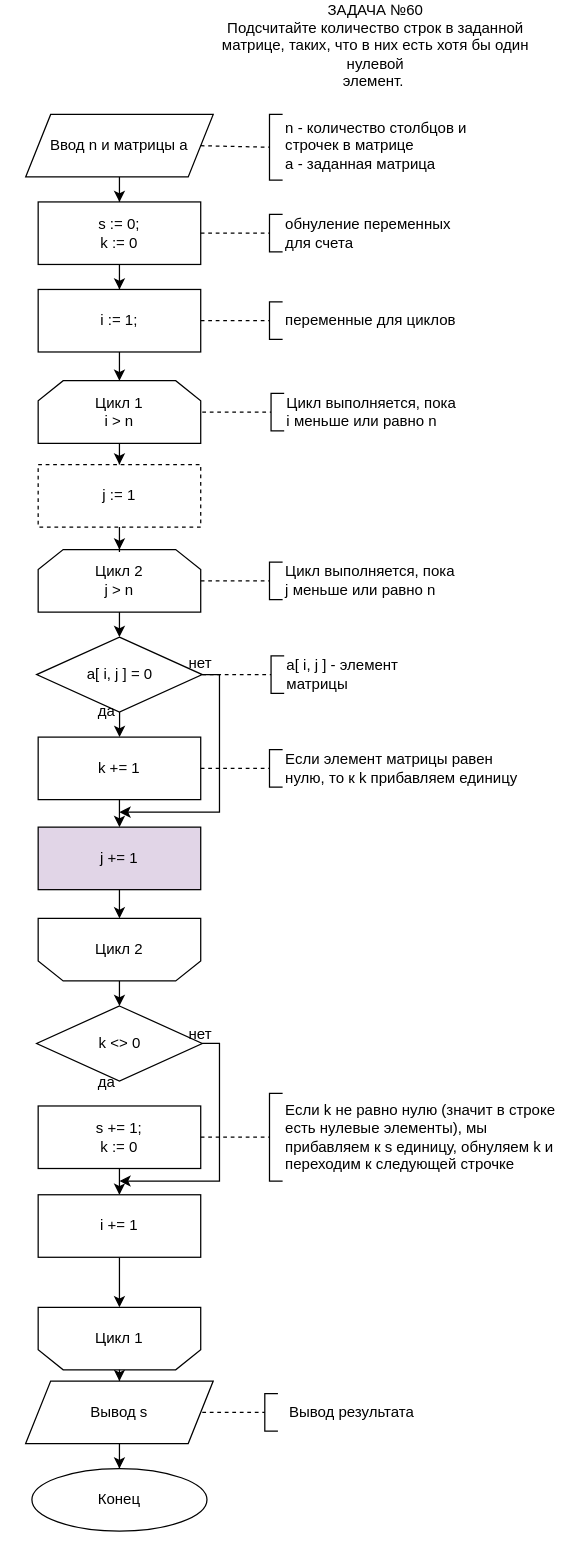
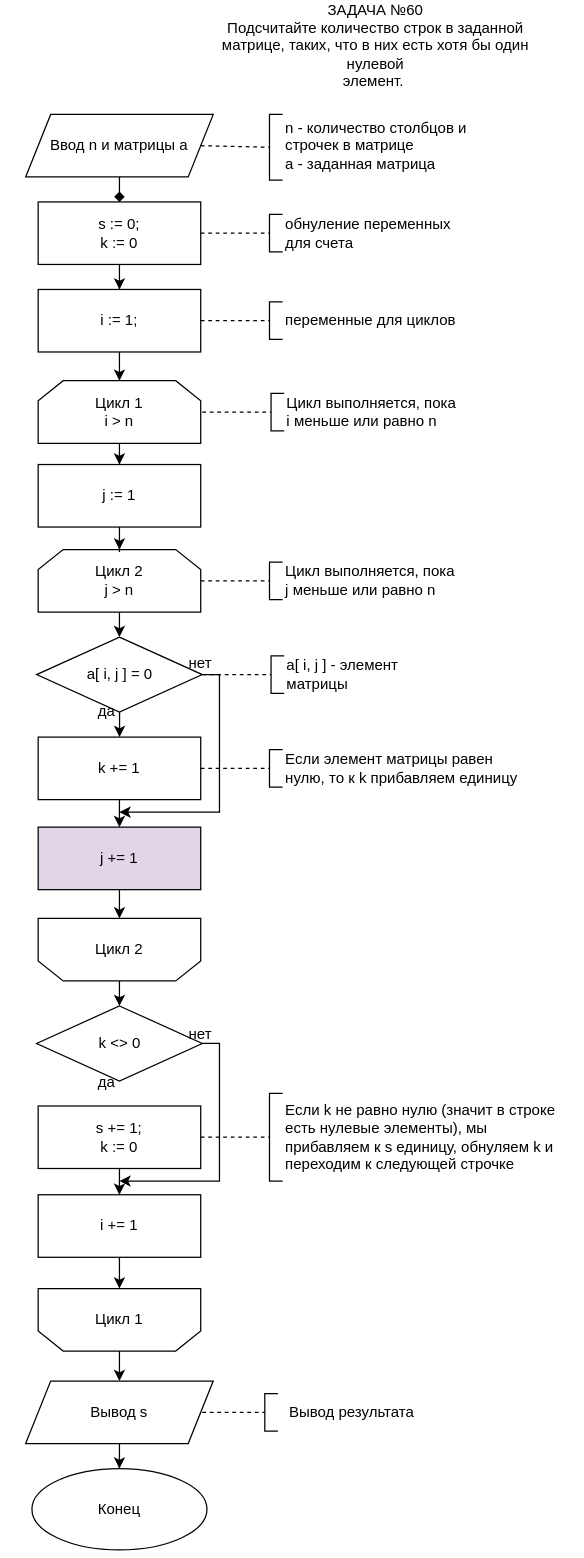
edge "Ввод n и матрицы a" -> "s := 0; k := 0": arrowhead classic -> diamond
node "j := 1": style dashed -> solid
node "Цикл 1": moved (119, 1338) -> (119, 1319)
node "Конец": size 175x63 -> 175x81
